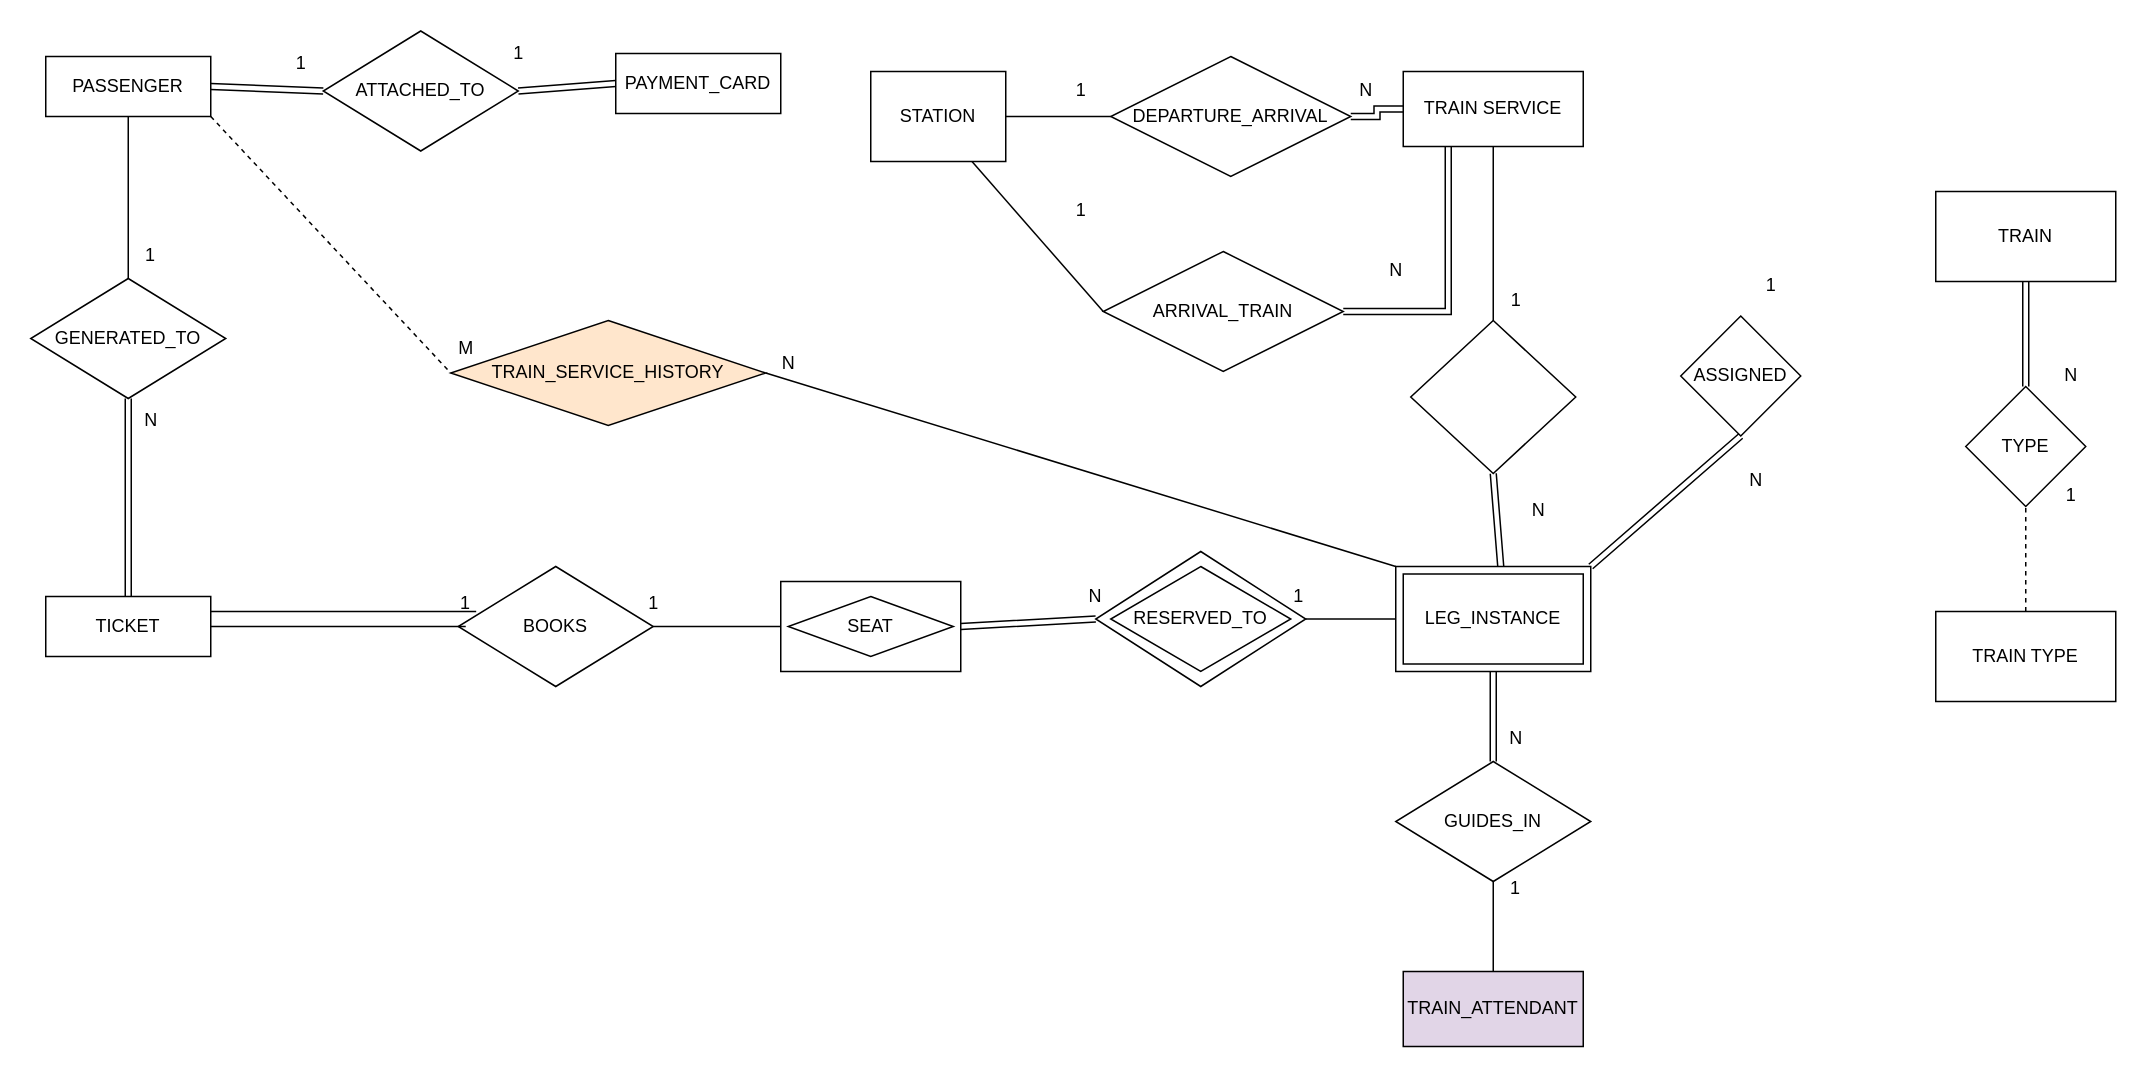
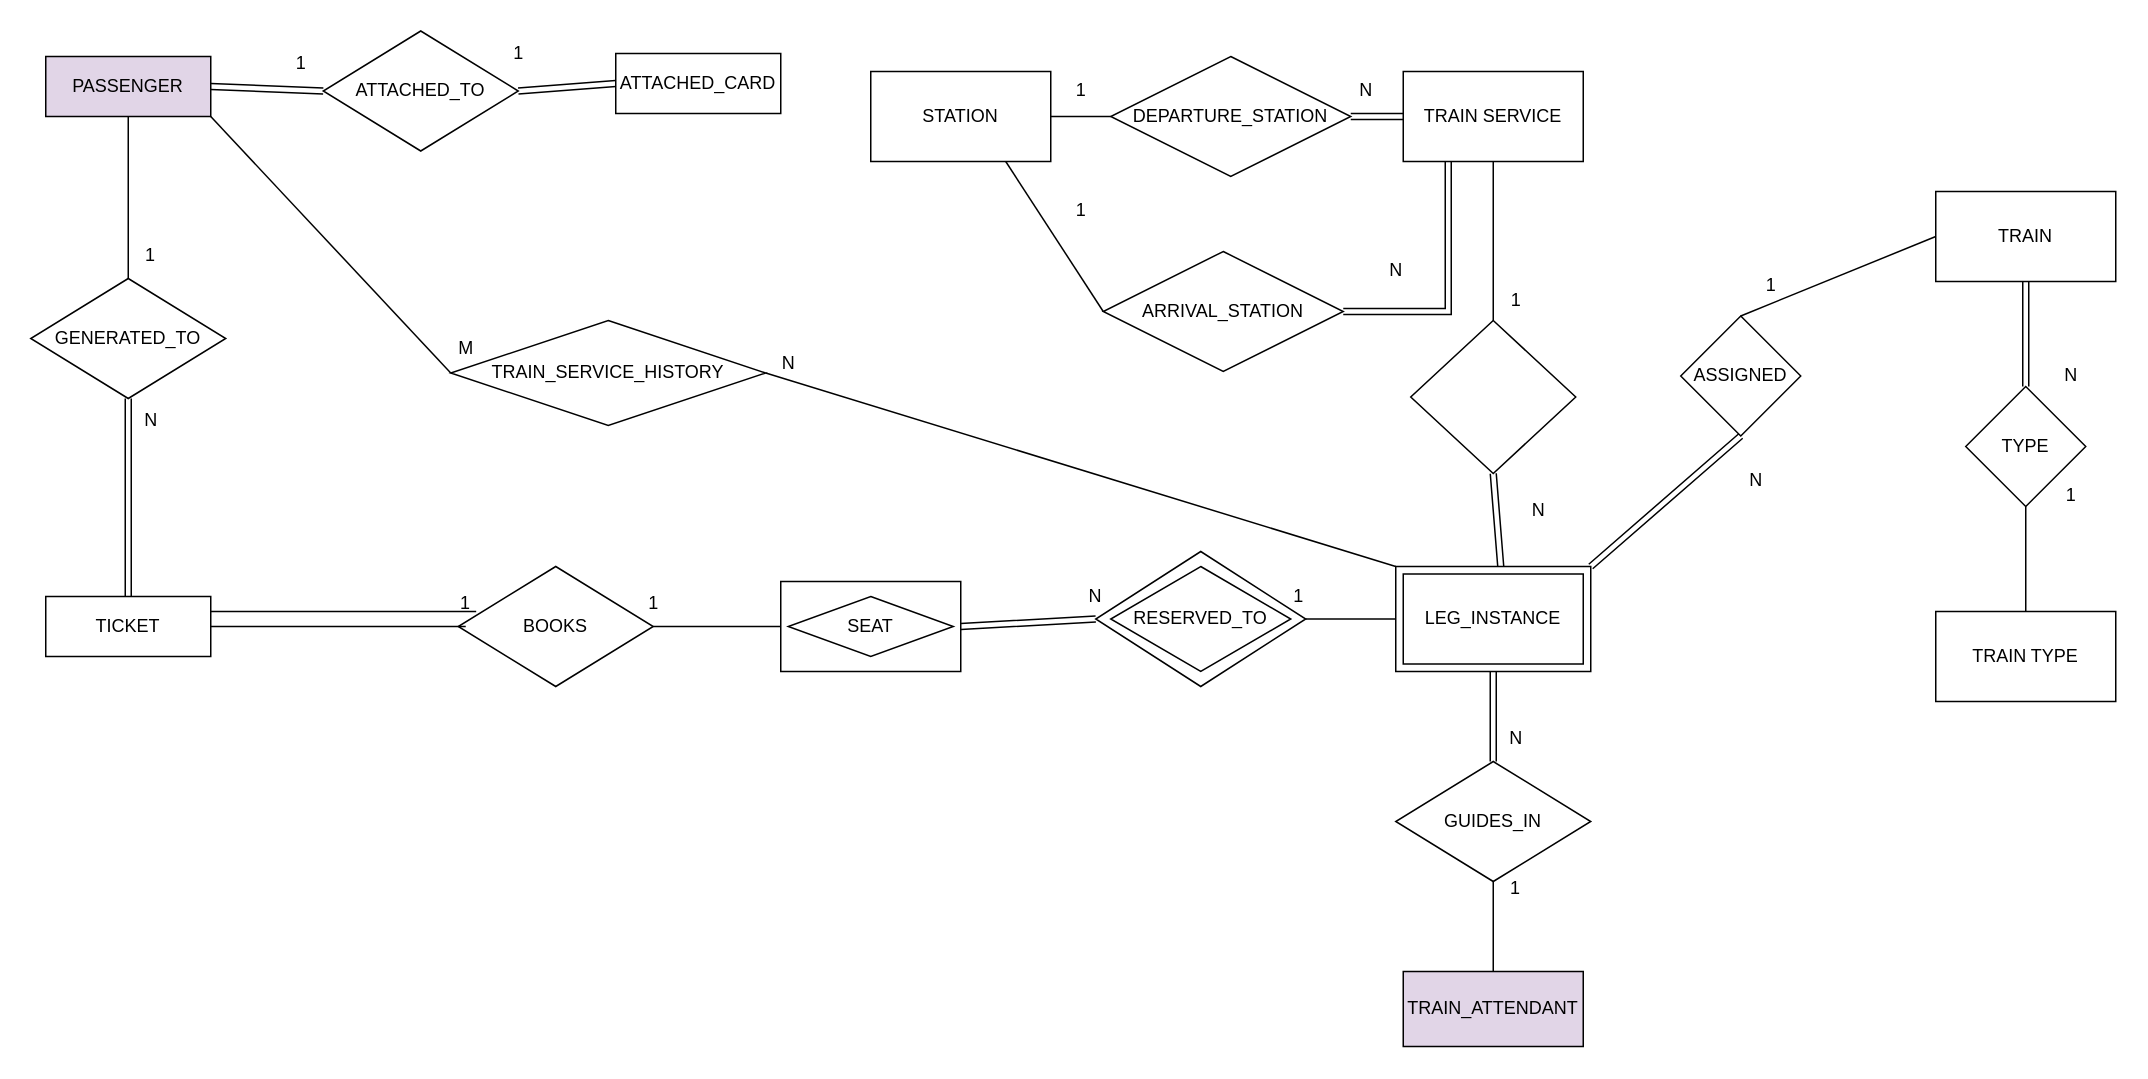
node "PAYMENT_CARD": label "PAYMENT_CARD" -> "ATTACHED_CARD"
node "PASSENGER": fillcolor #ffffff -> #e1d5e7
node "TRAIN SERVICE": size 180x75 -> 180x90
node "STATION": size 135x90 -> 180x90
node "DEPARTURE_ARRIVAL": label "DEPARTURE_ARRIVAL" -> "DEPARTURE_STATION"
edge "PASSENGER" -- "TRAIN_SERVICE_HISTORY": style dashed -> solid
edge "TRAIN" -- "ASSIGNED": added
node "ARRIVAL_TRAIN": label "ARRIVAL_TRAIN" -> "ARRIVAL_STATION"
node "TRAIN_SERVICE_HISTORY": fillcolor #ffe6cc -> #ffffff
edge "TYPE" -- "TRAIN TYPE": style dashed -> solid
